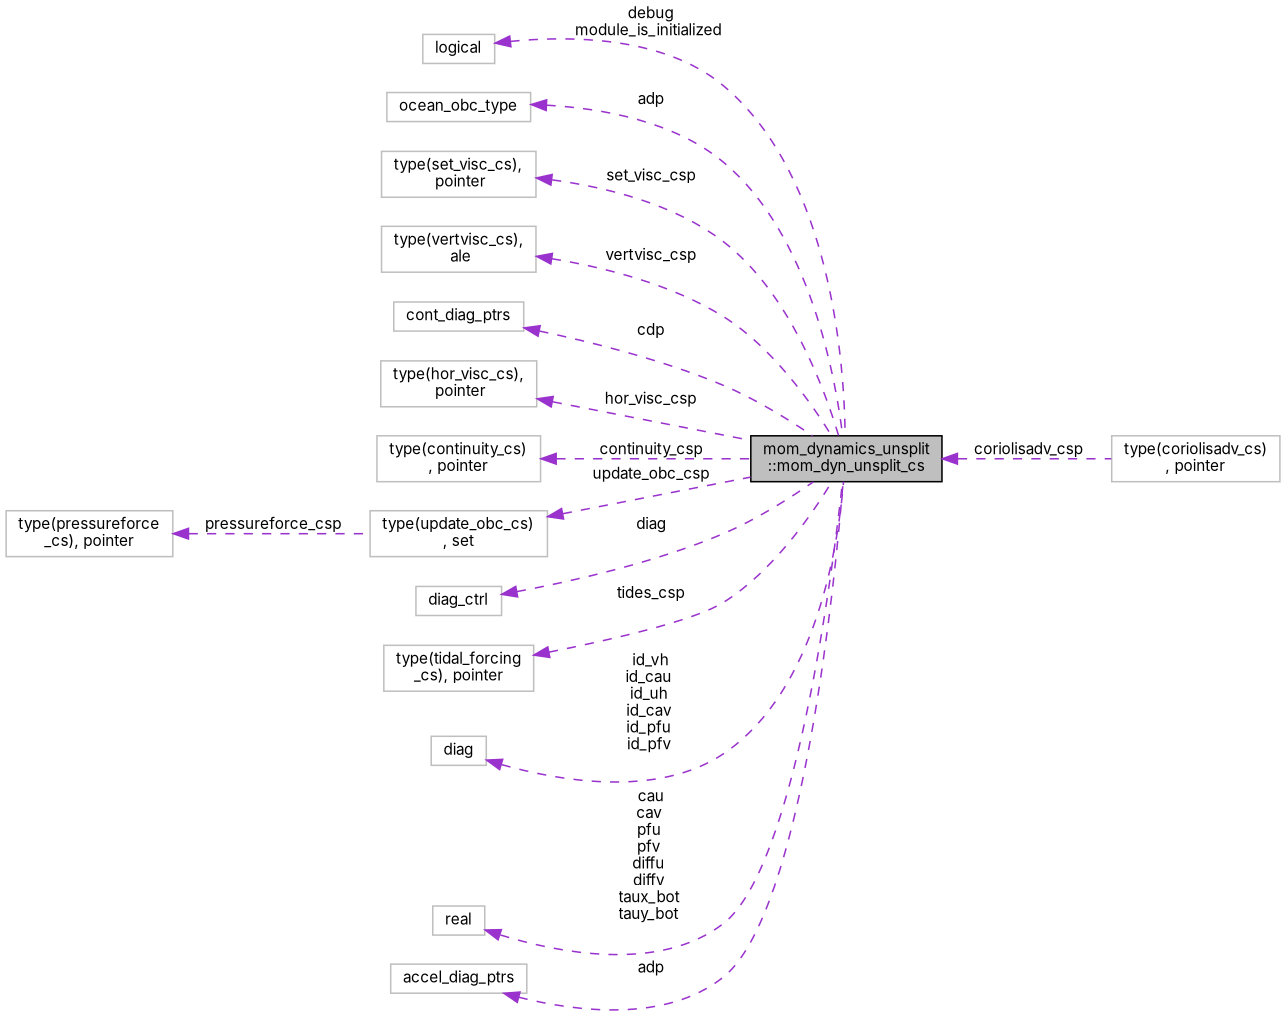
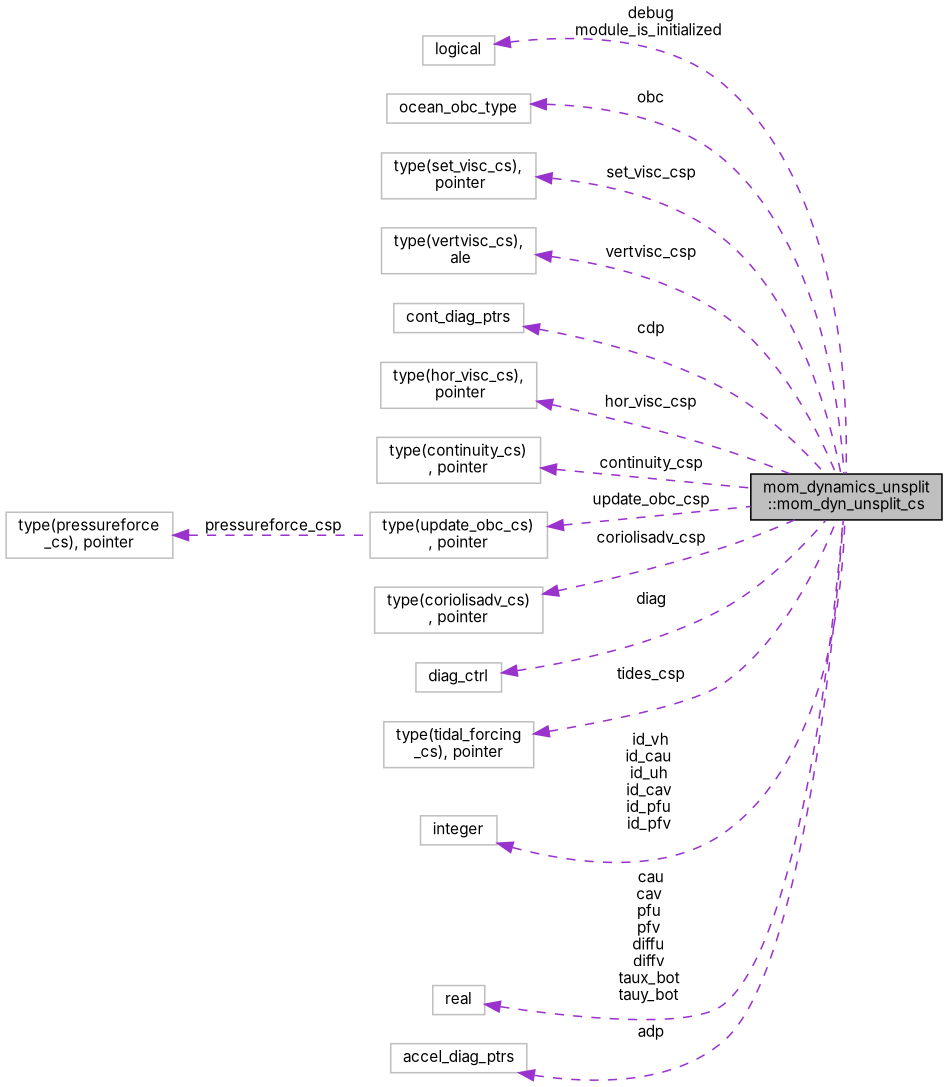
edge "mom_dynamics_unsplit ::mom_dyn_unsplit_cs" -> "ocean_obc_type": label " adp" -> " obc"
edge "type(coriolisadv_cs) , pointer" -> "mom_dynamics_unsplit ::mom_dyn_unsplit_cs": reversed
node "type(update_obc_cs) , set": label "type(update_obc_cs) , set" -> "type(update_obc_cs) , pointer"
node "diag": label "diag" -> "integer"
